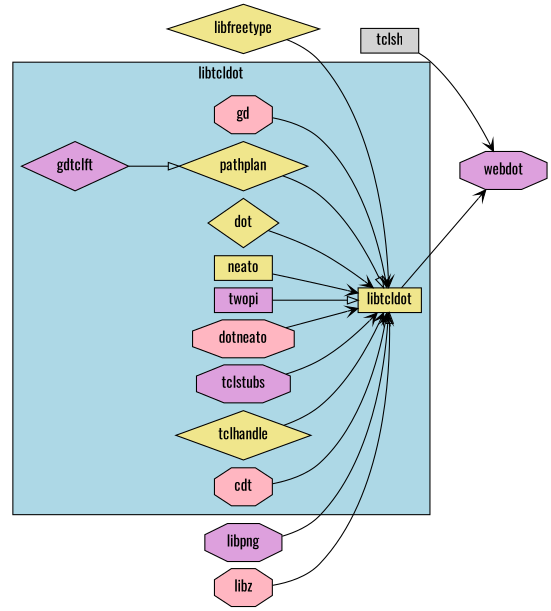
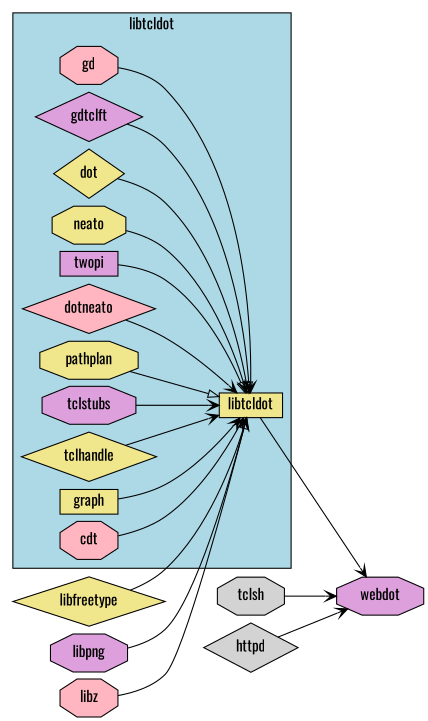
node "tclsh": shape box -> octagon
edge "gdtclft" -> "pathplan": now "gdtclft" -> "libtcldot"
node "pathplan": shape diamond -> octagon
edge "dot" -> "libtcldot": arrowhead vee -> onormal
node "neato": shape box -> octagon
node "dotneato": shape octagon -> diamond
node "graph": added
node "httpd": added
